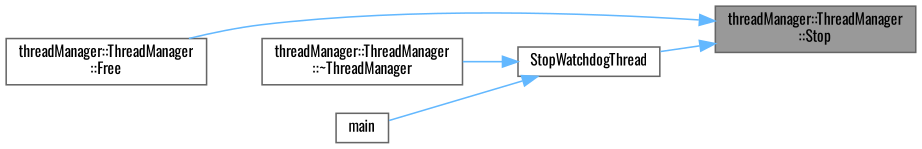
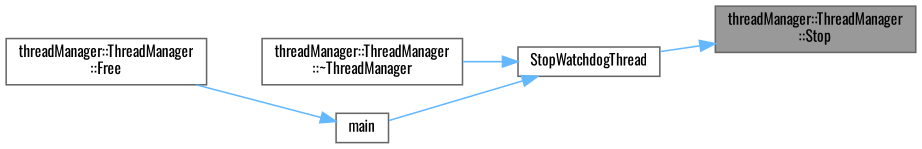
edge "threadManager::ThreadManager ::Free" -> "threadManager::ThreadManager ::Stop": now "threadManager::ThreadManager ::Free" -> "main"
